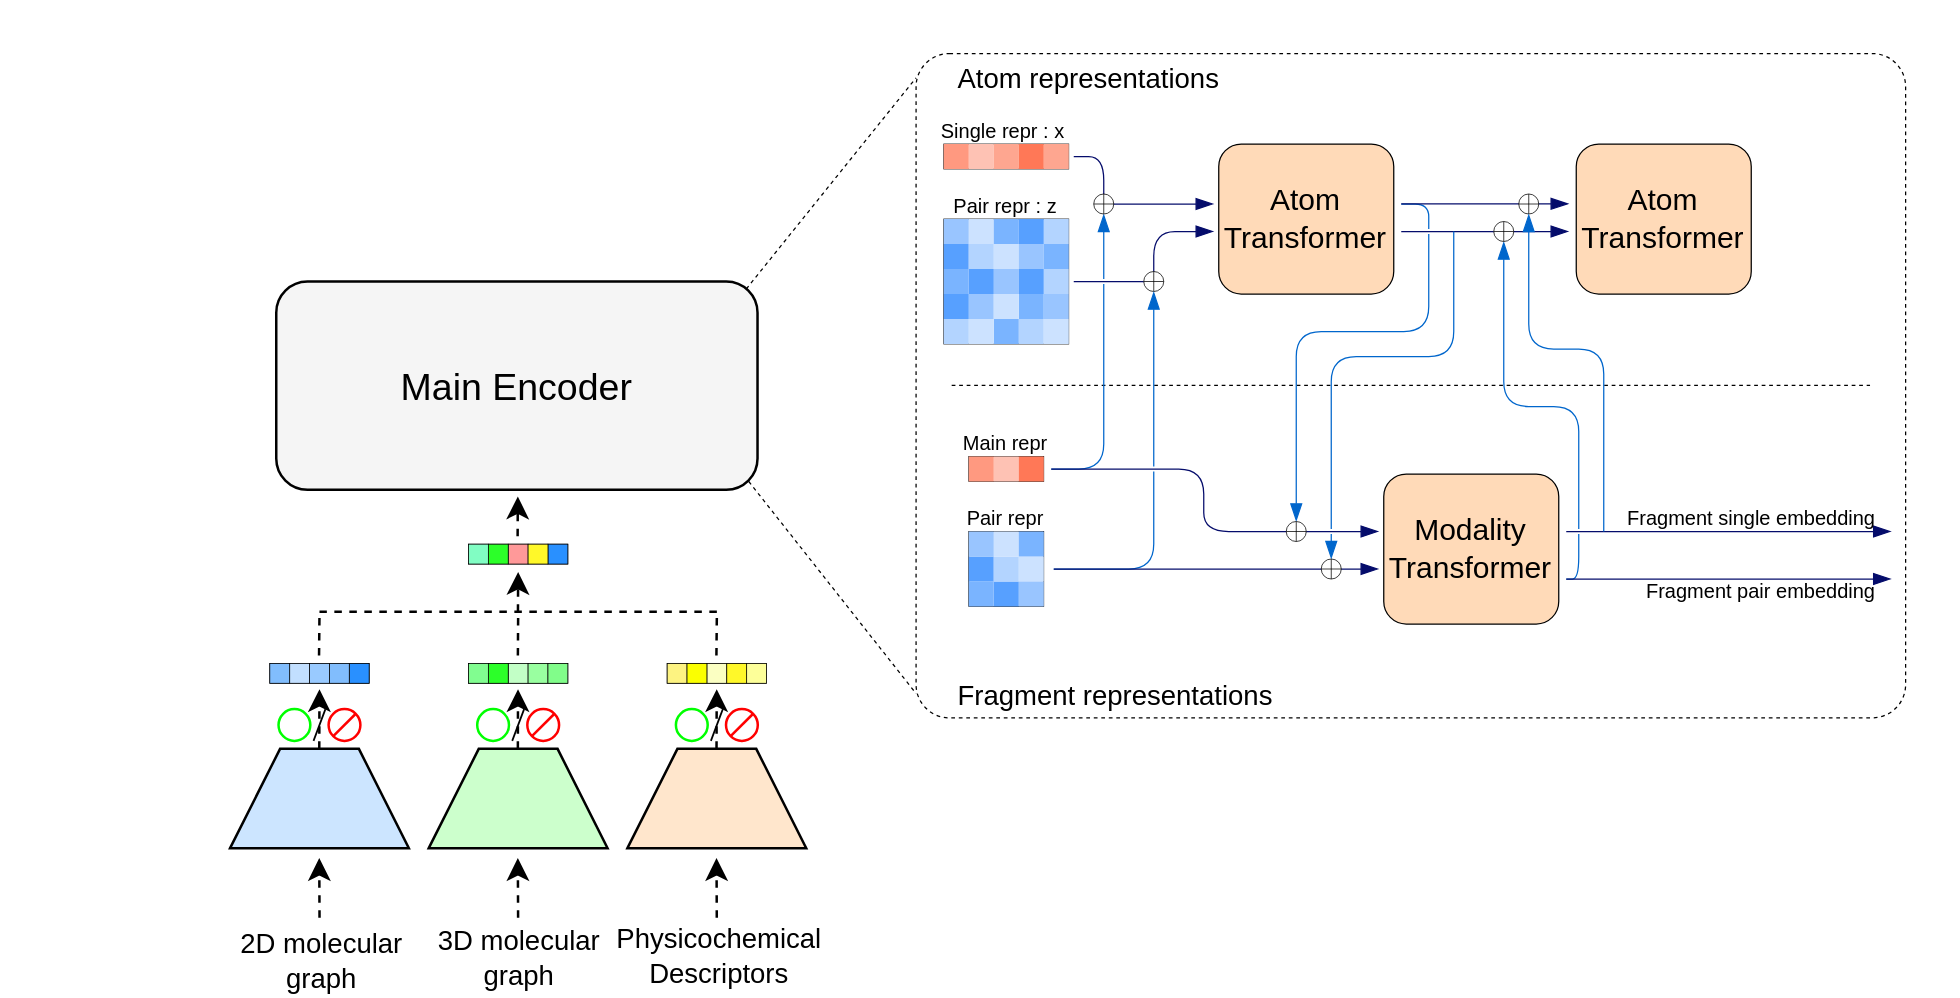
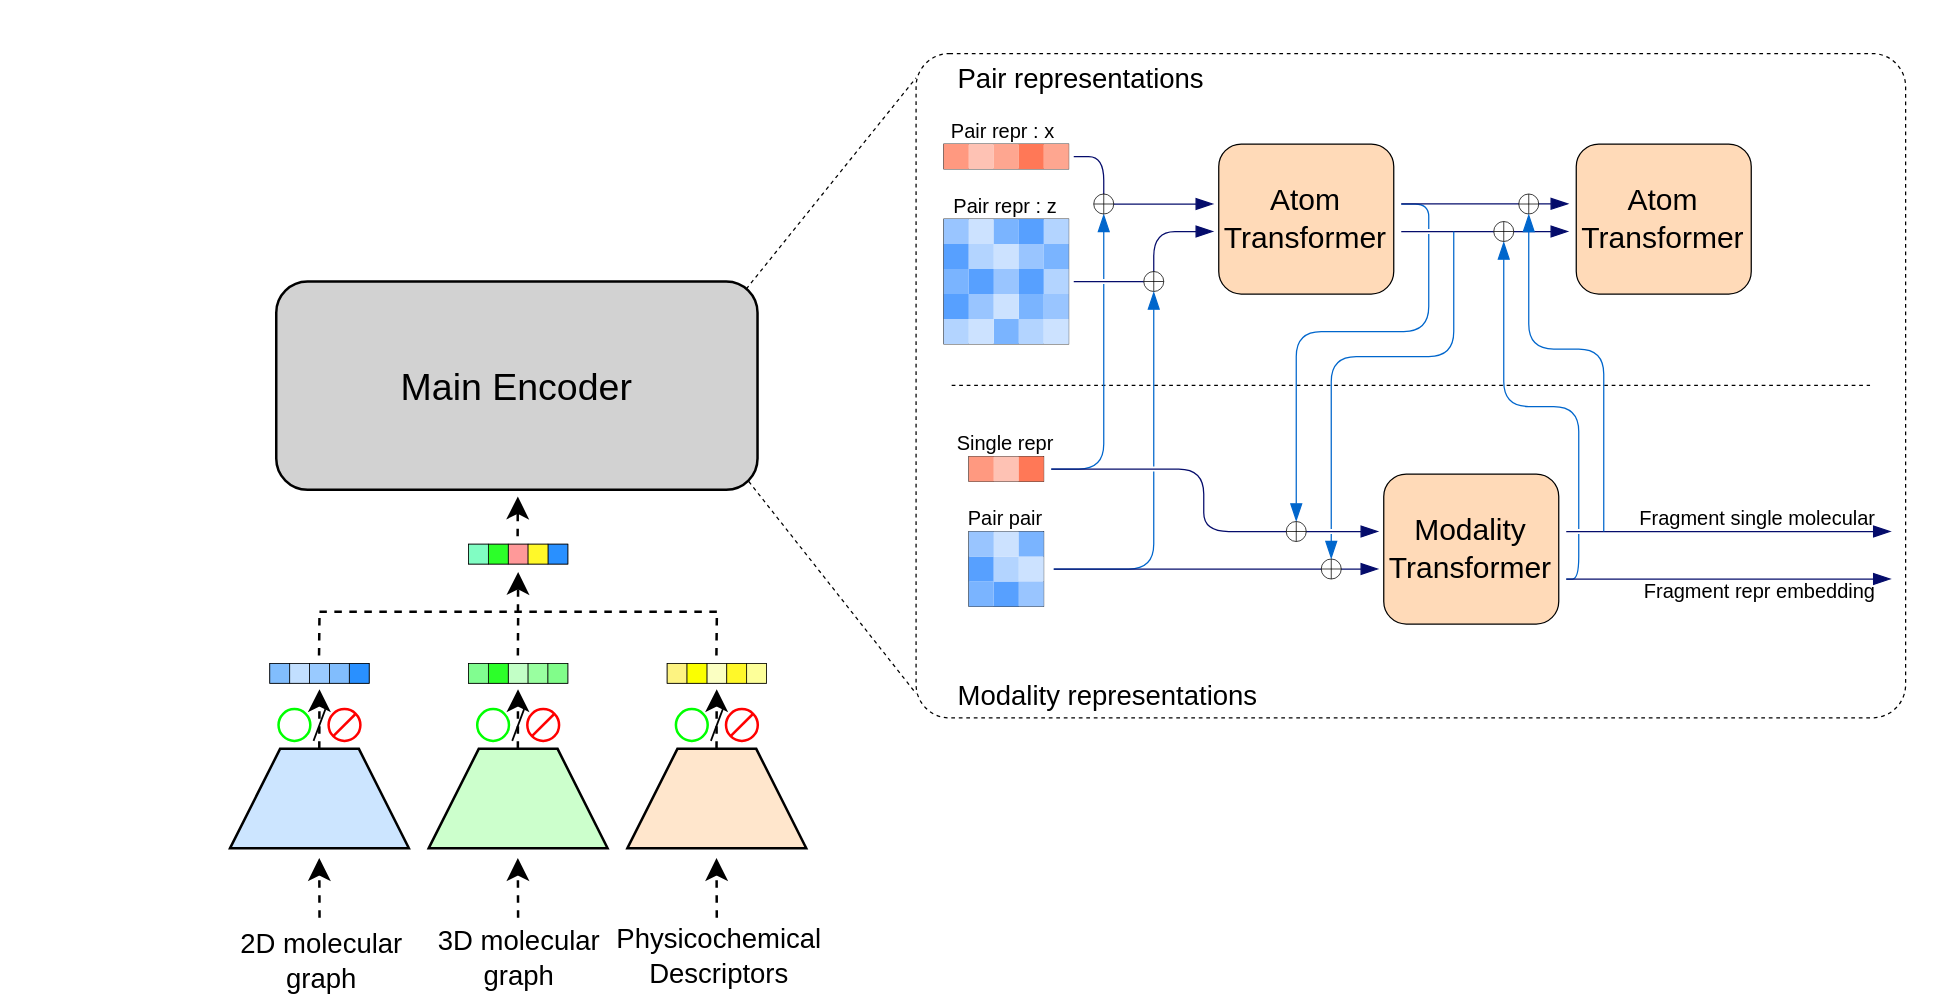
node "Atom representations": label "Atom representations" -> "Pair representations"
node "Single repr : x": label "Single repr : x" -> "Pair repr : x"
node "Main Encoder": fillcolor #f5f5f5 -> #d2d2d2
node "Main repr": label "Main repr" -> "Single repr"
node "Pair repr": label "Pair repr" -> "Pair pair"
node "Fragment single embedding": label "Fragment single embedding" -> "Fragment single molecular"
node "Fragment pair embedding": label "Fragment pair embedding" -> "Fragment repr embedding"
node "Fragment representations": label "Fragment representations" -> "Modality representations"
